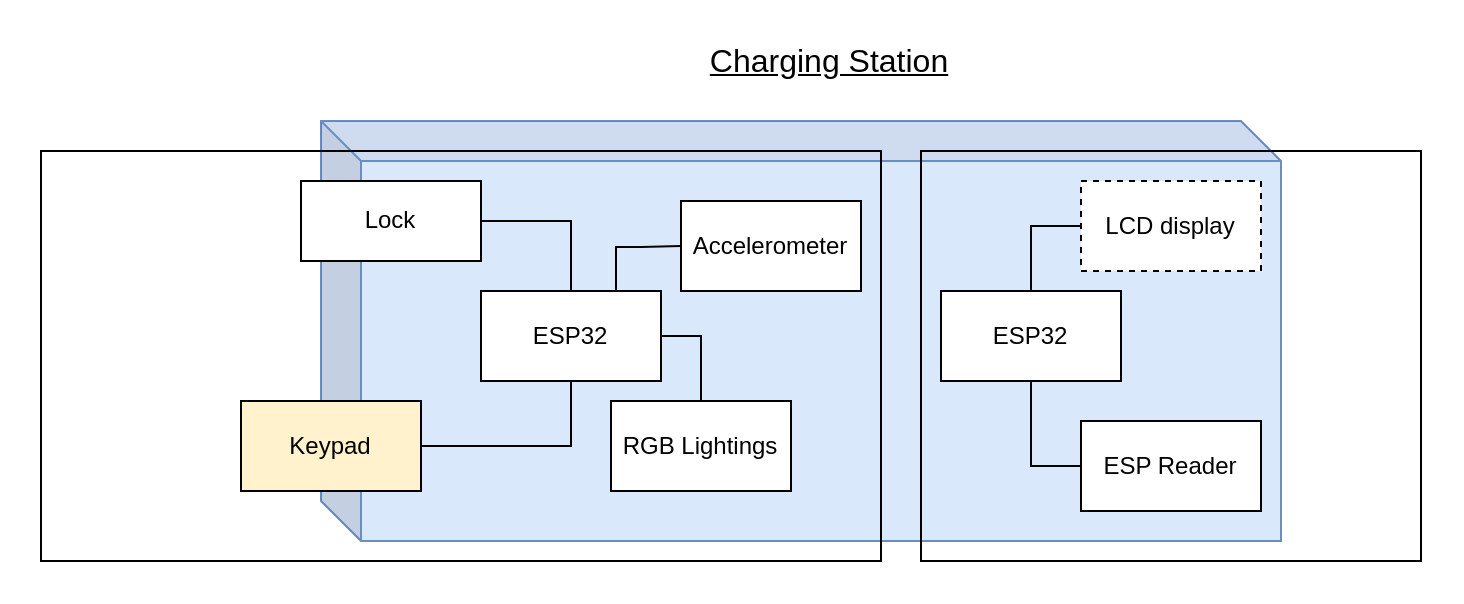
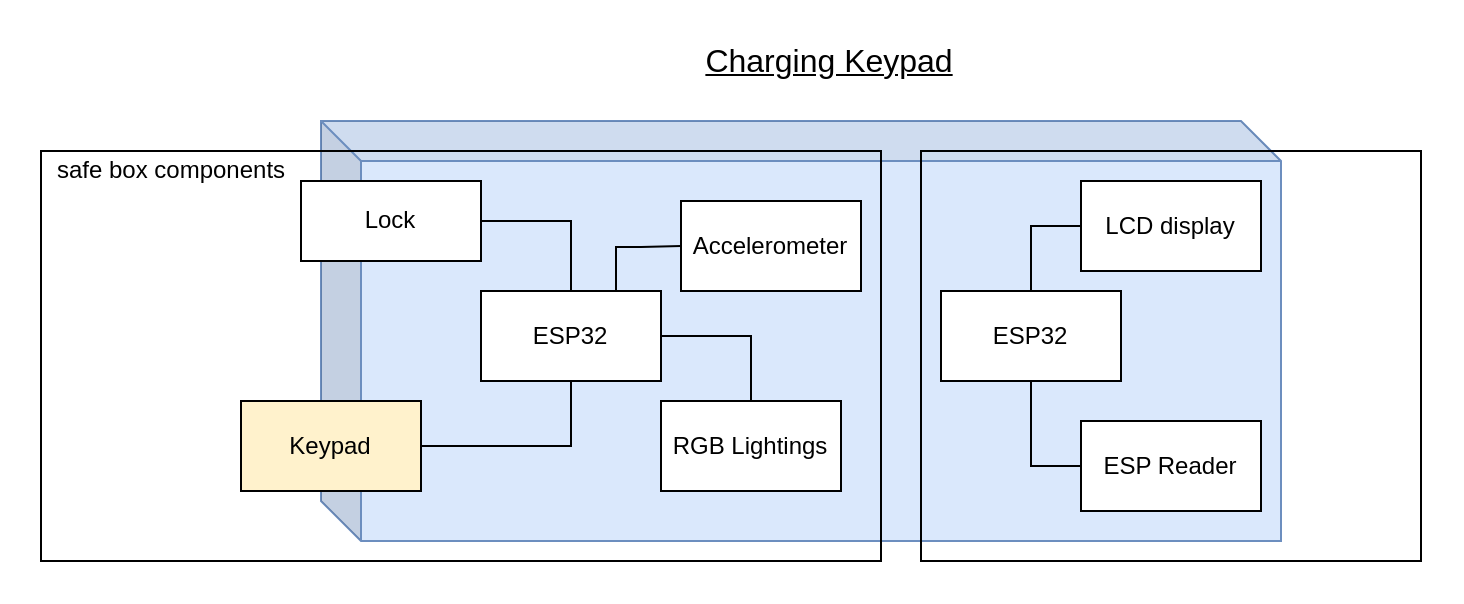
node "Charging Station": label "Charging Station" -> "Charging Keypad"
node "safe box components": added
node "LCD display": style dashed -> solid
node "RGB Lightings": moved (701, 446) -> (751, 446)
